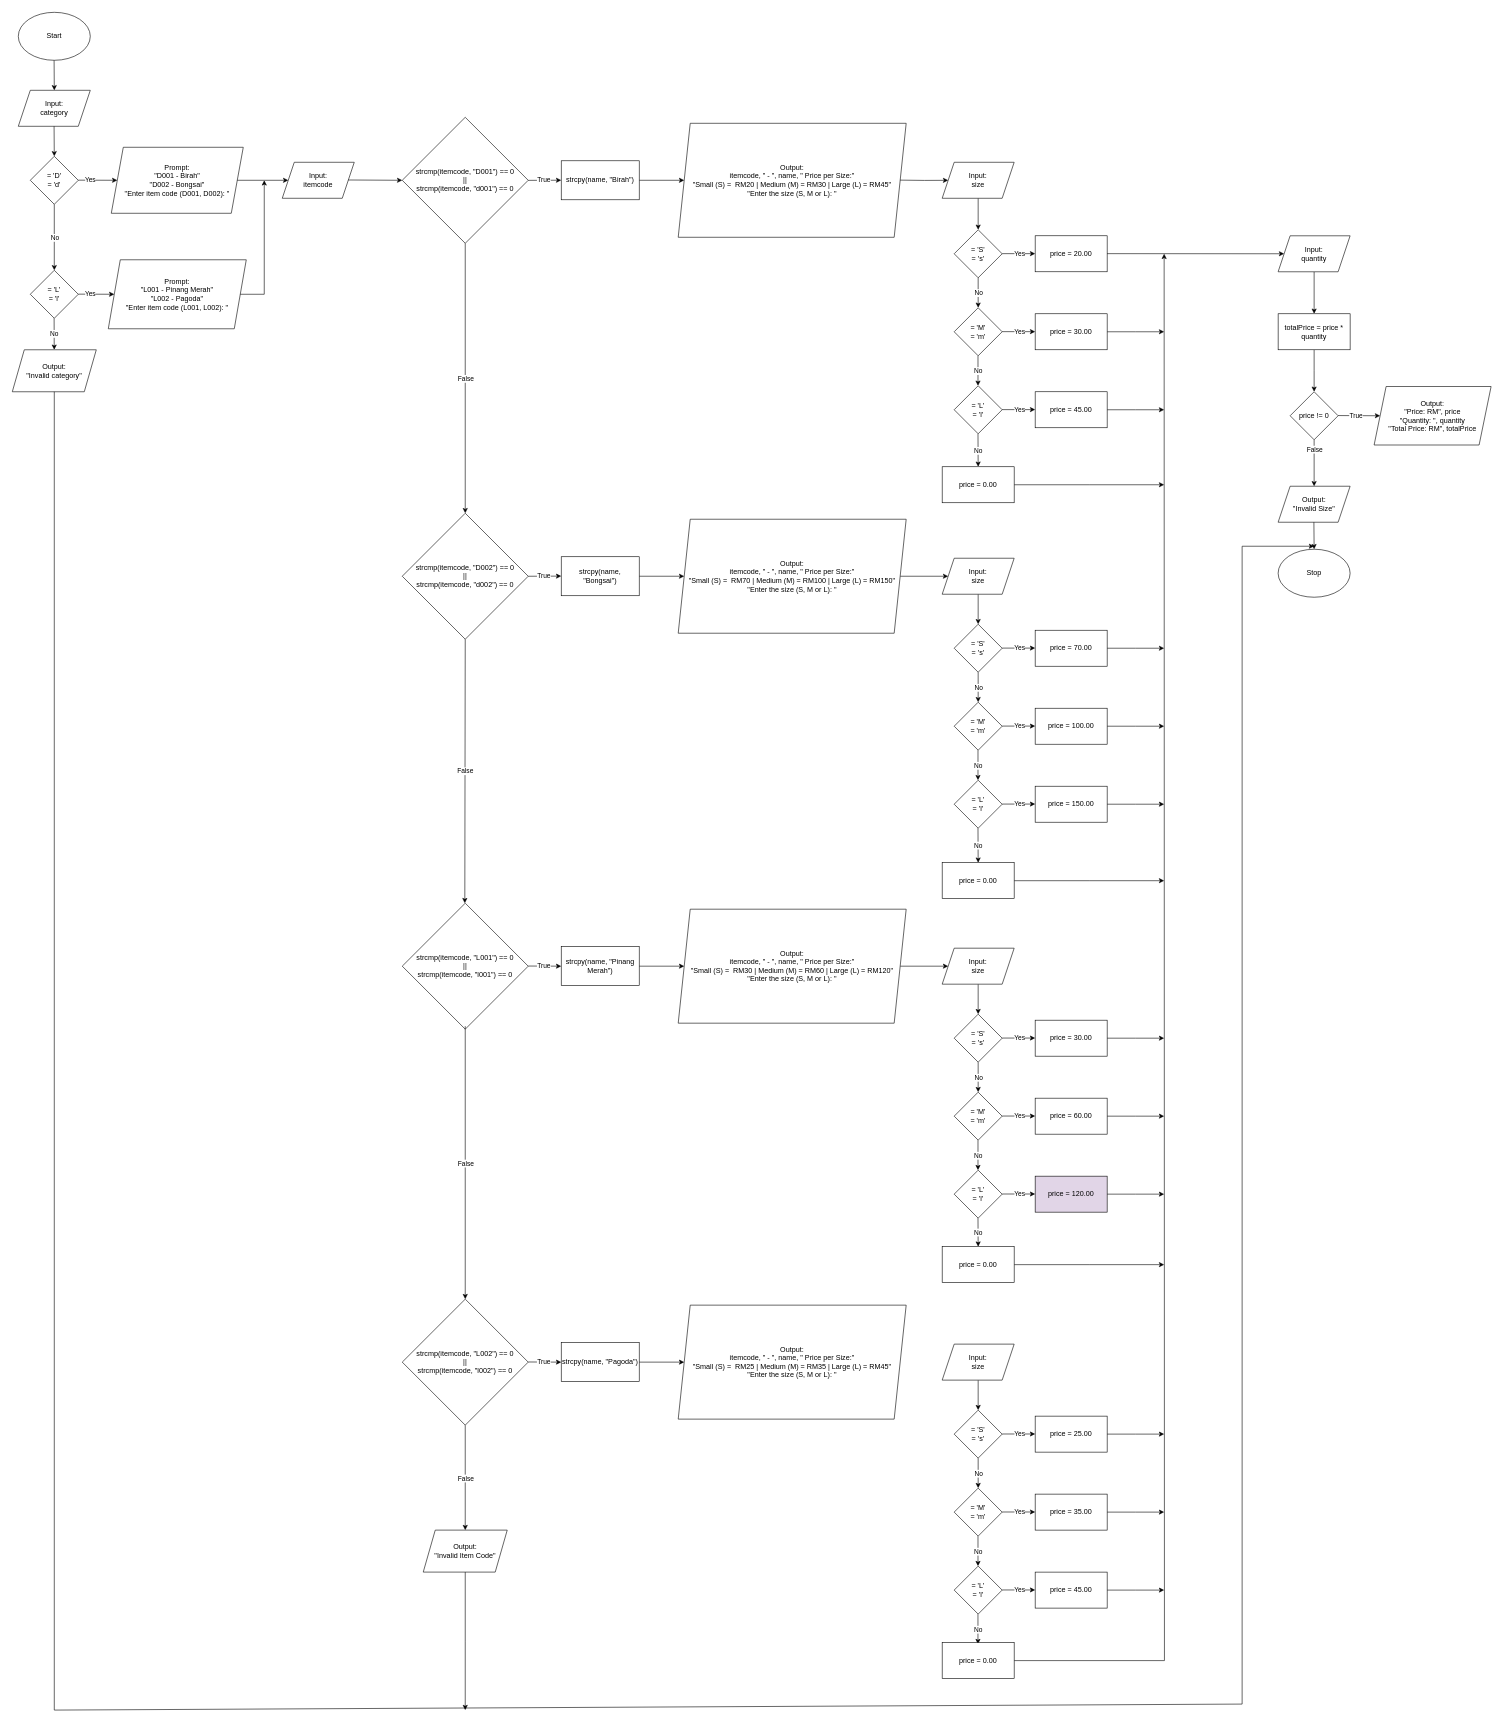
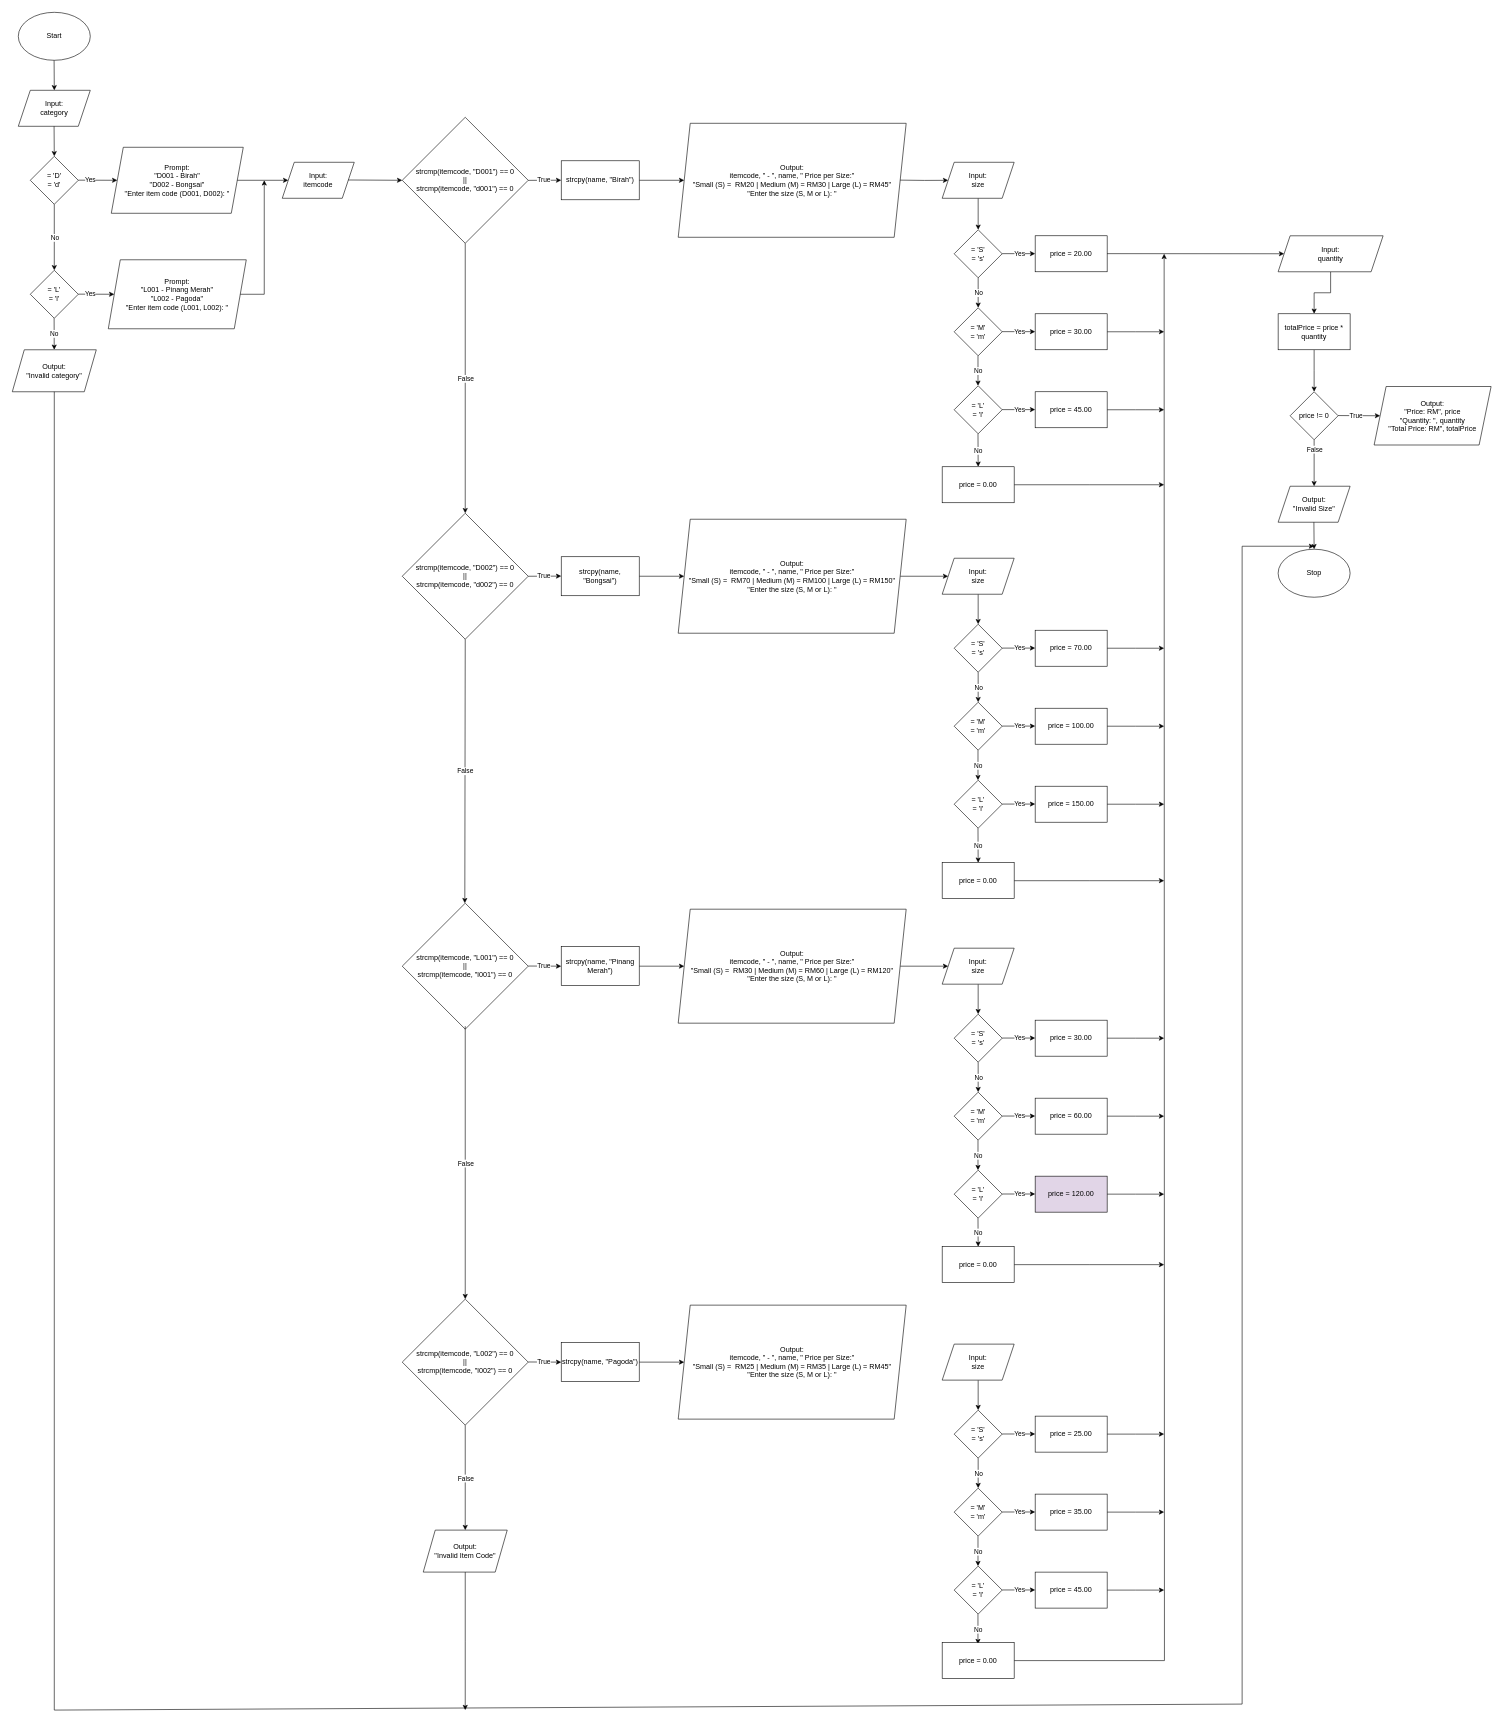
node "Input: quantity": size 72x36 -> 105x36
